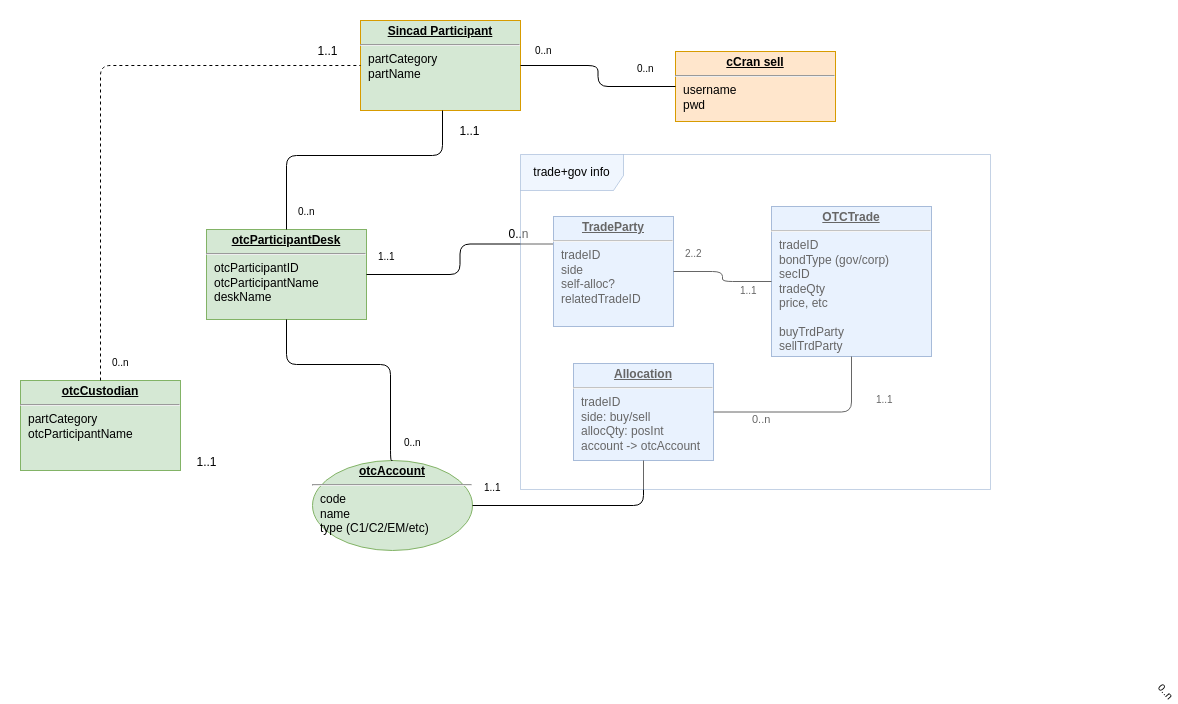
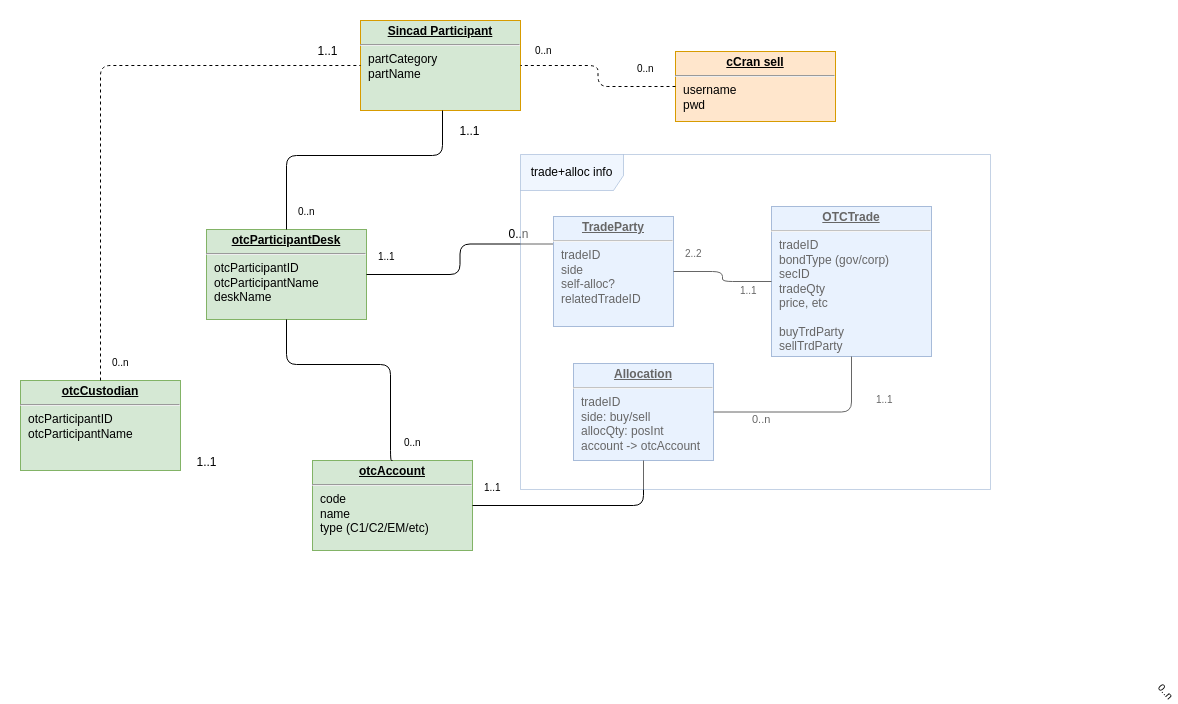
edge "Sincad Participant partCategory partName" -- "cCran sell username pwd": style solid -> dashed
node "trade+gov info": label "trade+gov info" -> "trade+alloc info"
node "otcCustodian partCategory otcParticipantName": label "otcCustodian partCategory otcParticipantName" -> "otcCustodian otcParticipantID otcParticipantName"
node "otcAccount code name type (C1/C2/EM/etc)": shape ellipse -> rectangle
